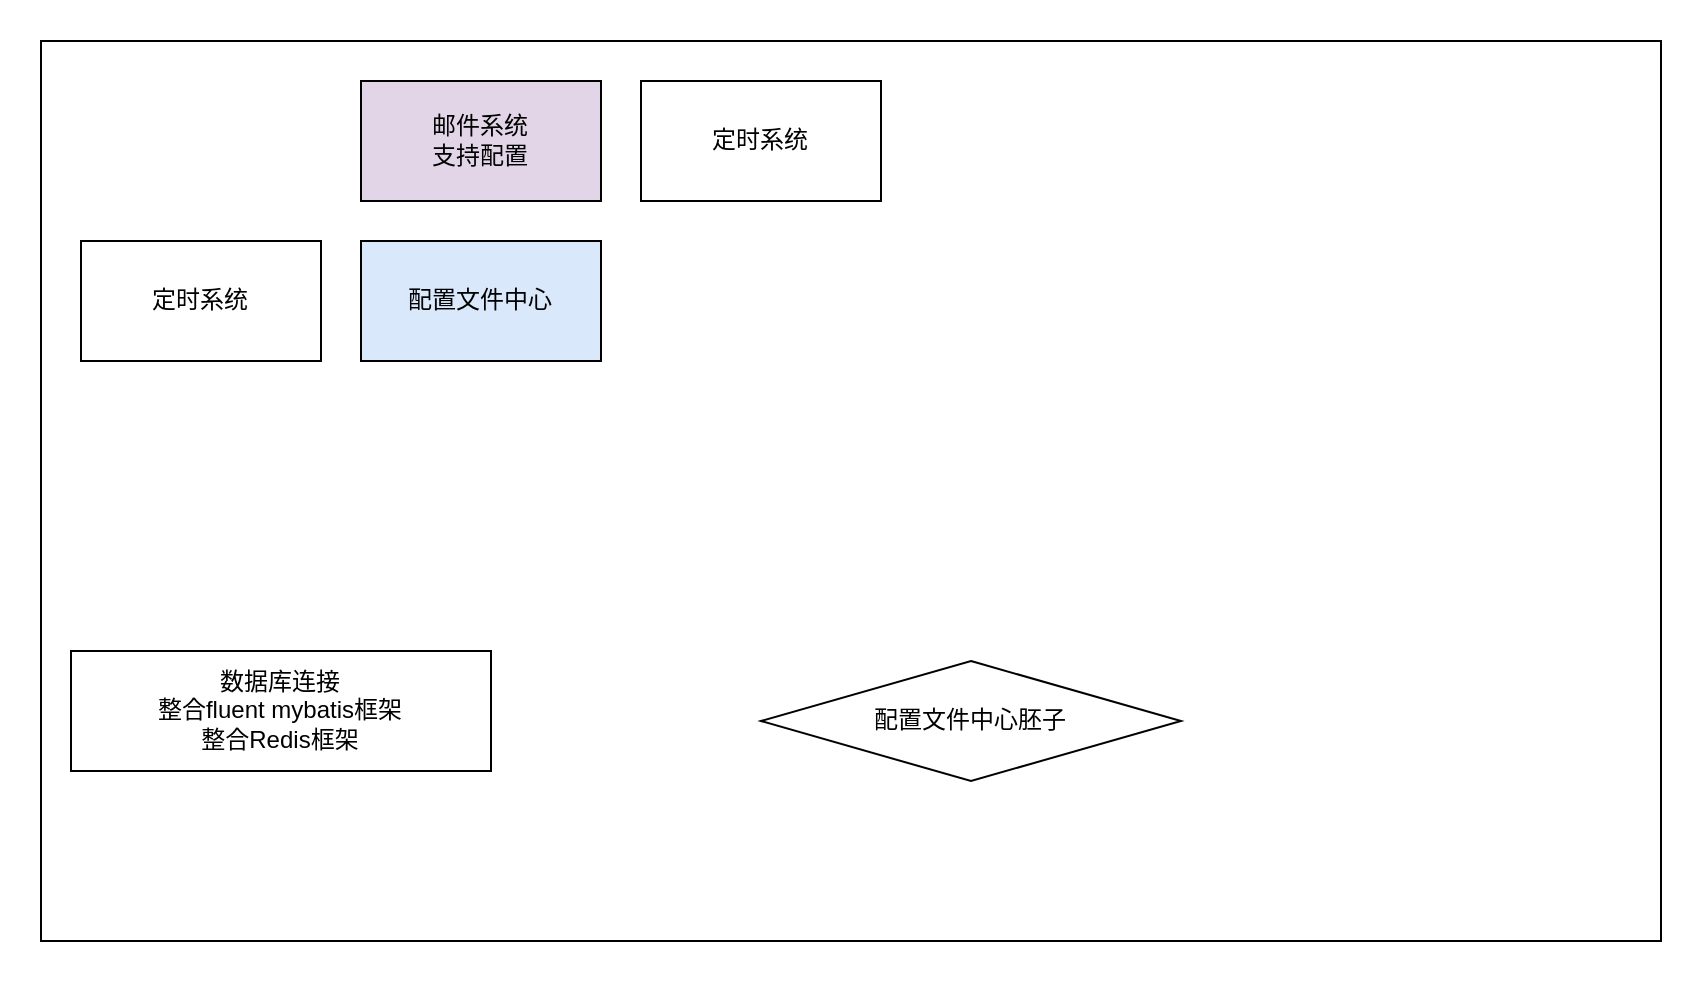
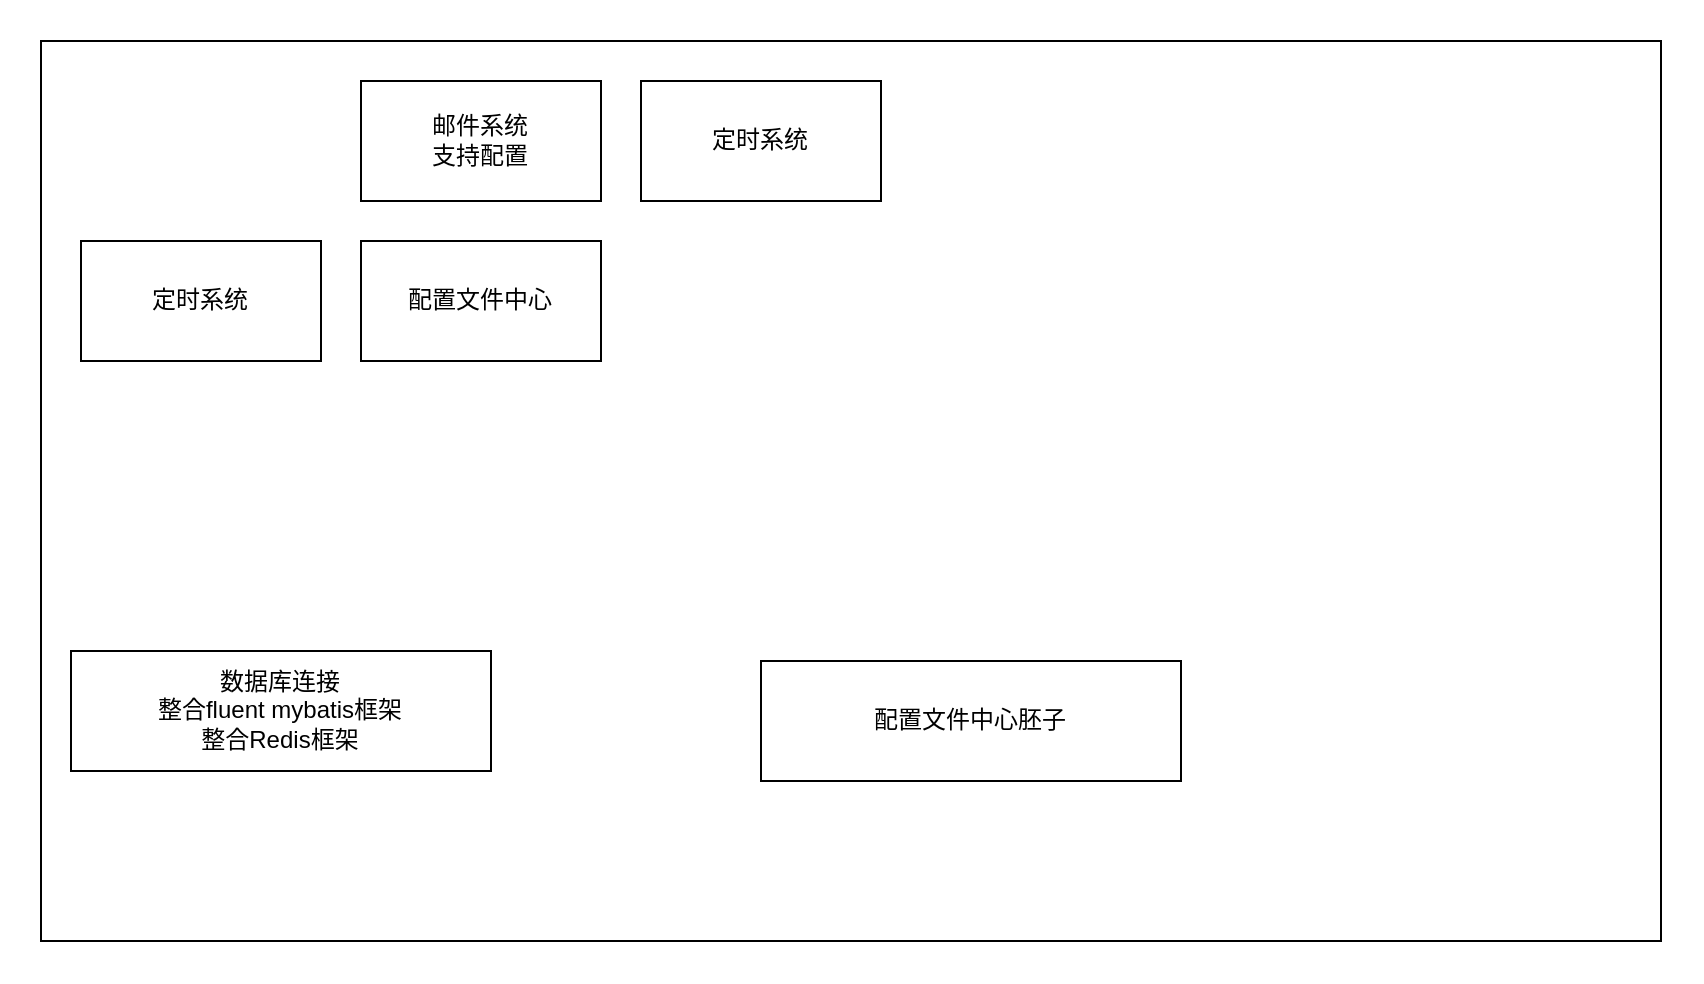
node "邮件系统 支持配置": fillcolor #e1d5e7 -> #ffffff
node "配置文件中心": fillcolor #dae8fc -> #ffffff
node "配置文件中心胚子": shape diamond -> rectangle
